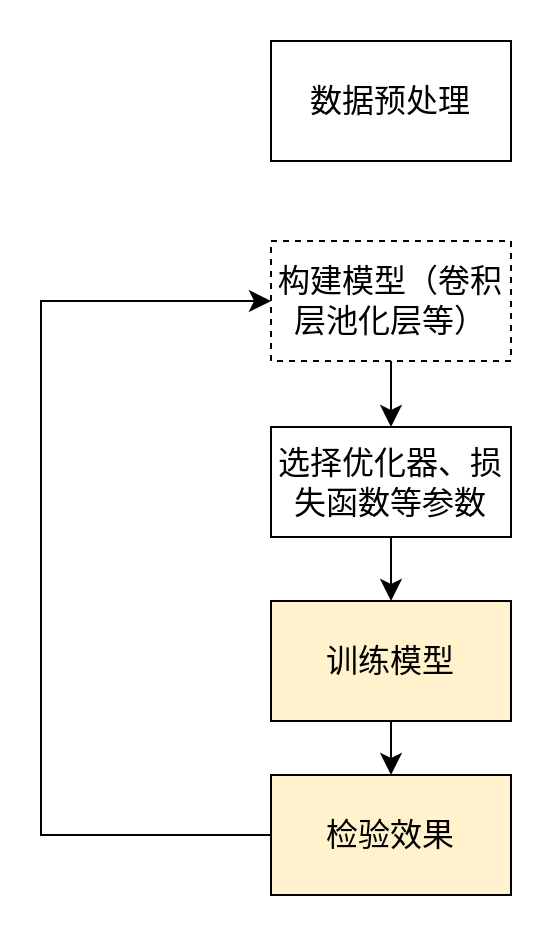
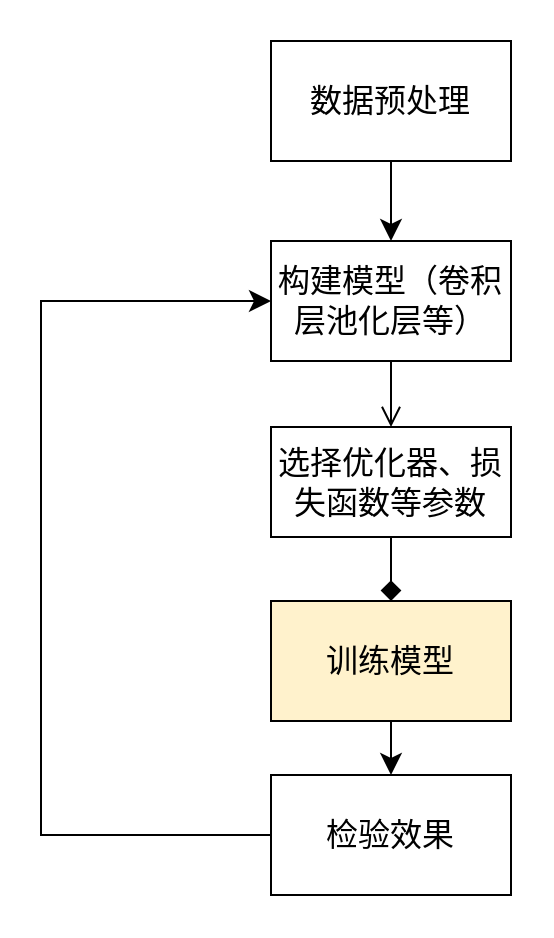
edge "数据预处理" -> "构建模型（卷积层池化层等）": added
node "构建模型（卷积层池化层等）": style dashed -> solid
edge "构建模型（卷积层池化层等）" -> "选择优化器、损失函数等参数": arrowhead classic -> open
edge "选择优化器、损失函数等参数" -> "训练模型": arrowhead classic -> diamond
node "检验效果": fillcolor #fff2cc -> #ffffff
